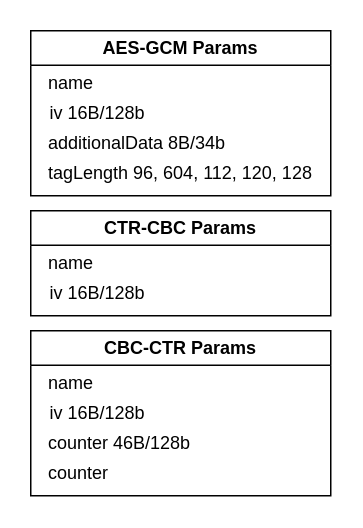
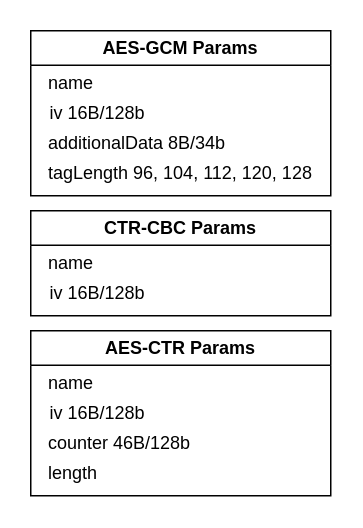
node "tagLength 96, 604, 112, 120, 128": label "tagLength 96, 604, 112, 120, 128" -> "tagLength 96, 104, 112, 120, 128"
node "CBC-CTR Params": label "CBC-CTR Params" -> "AES-CTR Params"
node "counter": label "counter" -> "length"
